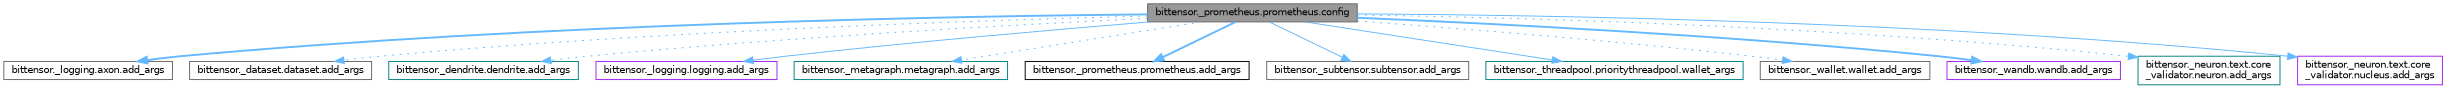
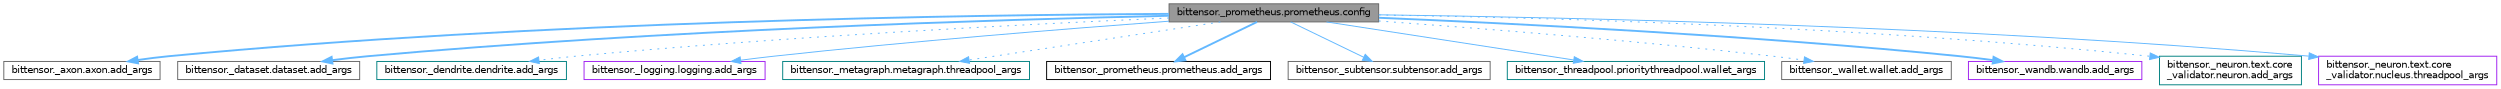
edge "bittensor._prometheus.prometheus.config" -> "bittensor._dataset.dataset.add_args": style dotted -> bold
node "bittensor._logging.axon.add_args": label "bittensor._logging.axon.add_args" -> "bittensor._axon.axon.add_args"
node "bittensor._metagraph.metagraph.add_args": label "bittensor._metagraph.metagraph.add_args" -> "bittensor._metagraph.metagraph.threadpool_args"
node "bittensor._neuron.text.core _validator.nucleus.add_args": label "bittensor._neuron.text.core _validator.nucleus.add_args" -> "bittensor._neuron.text.core _validator.nucleus.threadpool_args"
